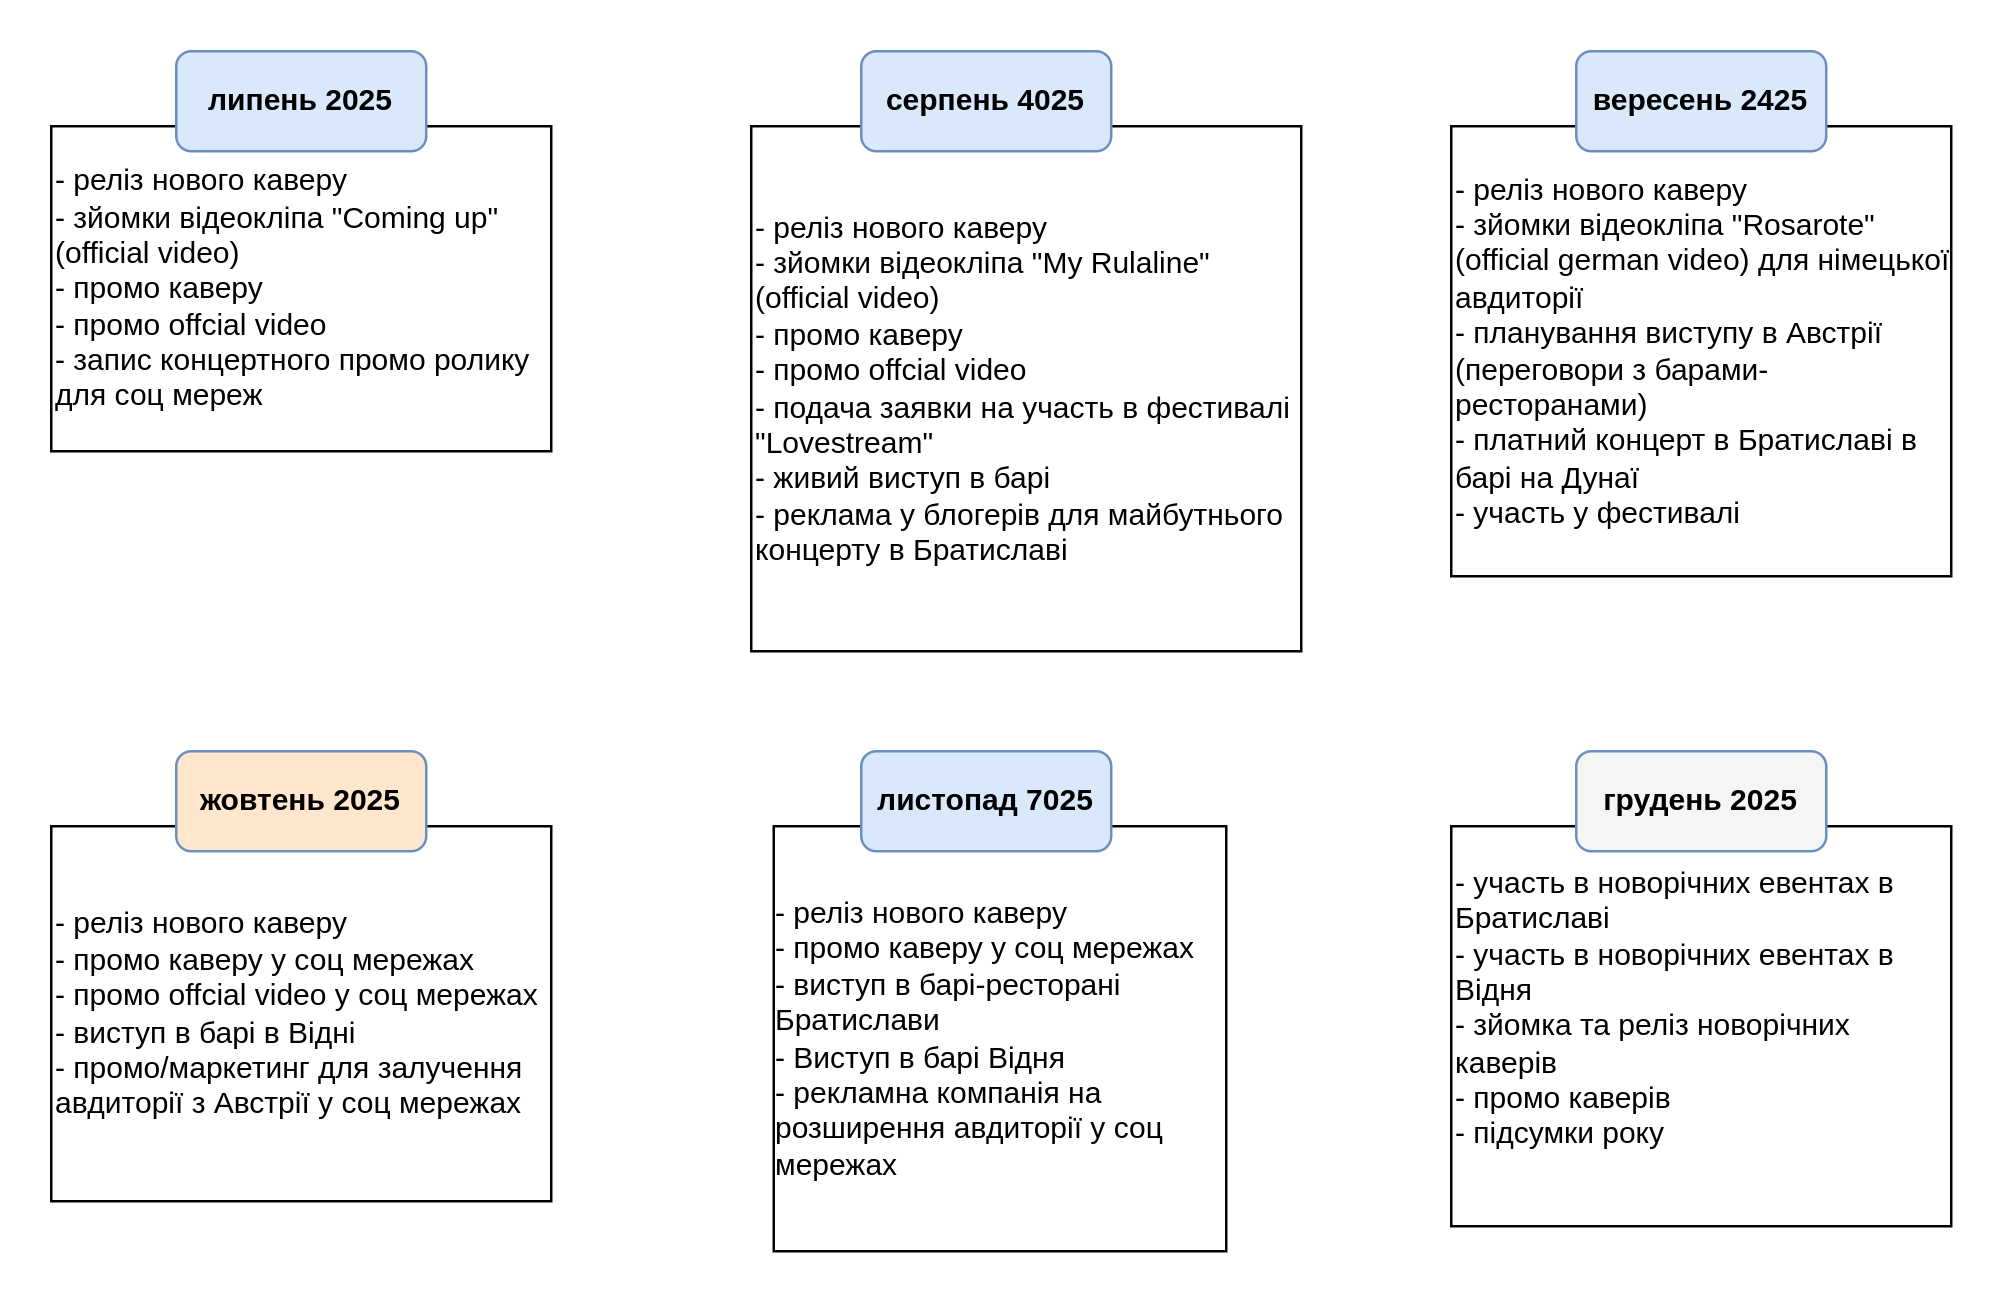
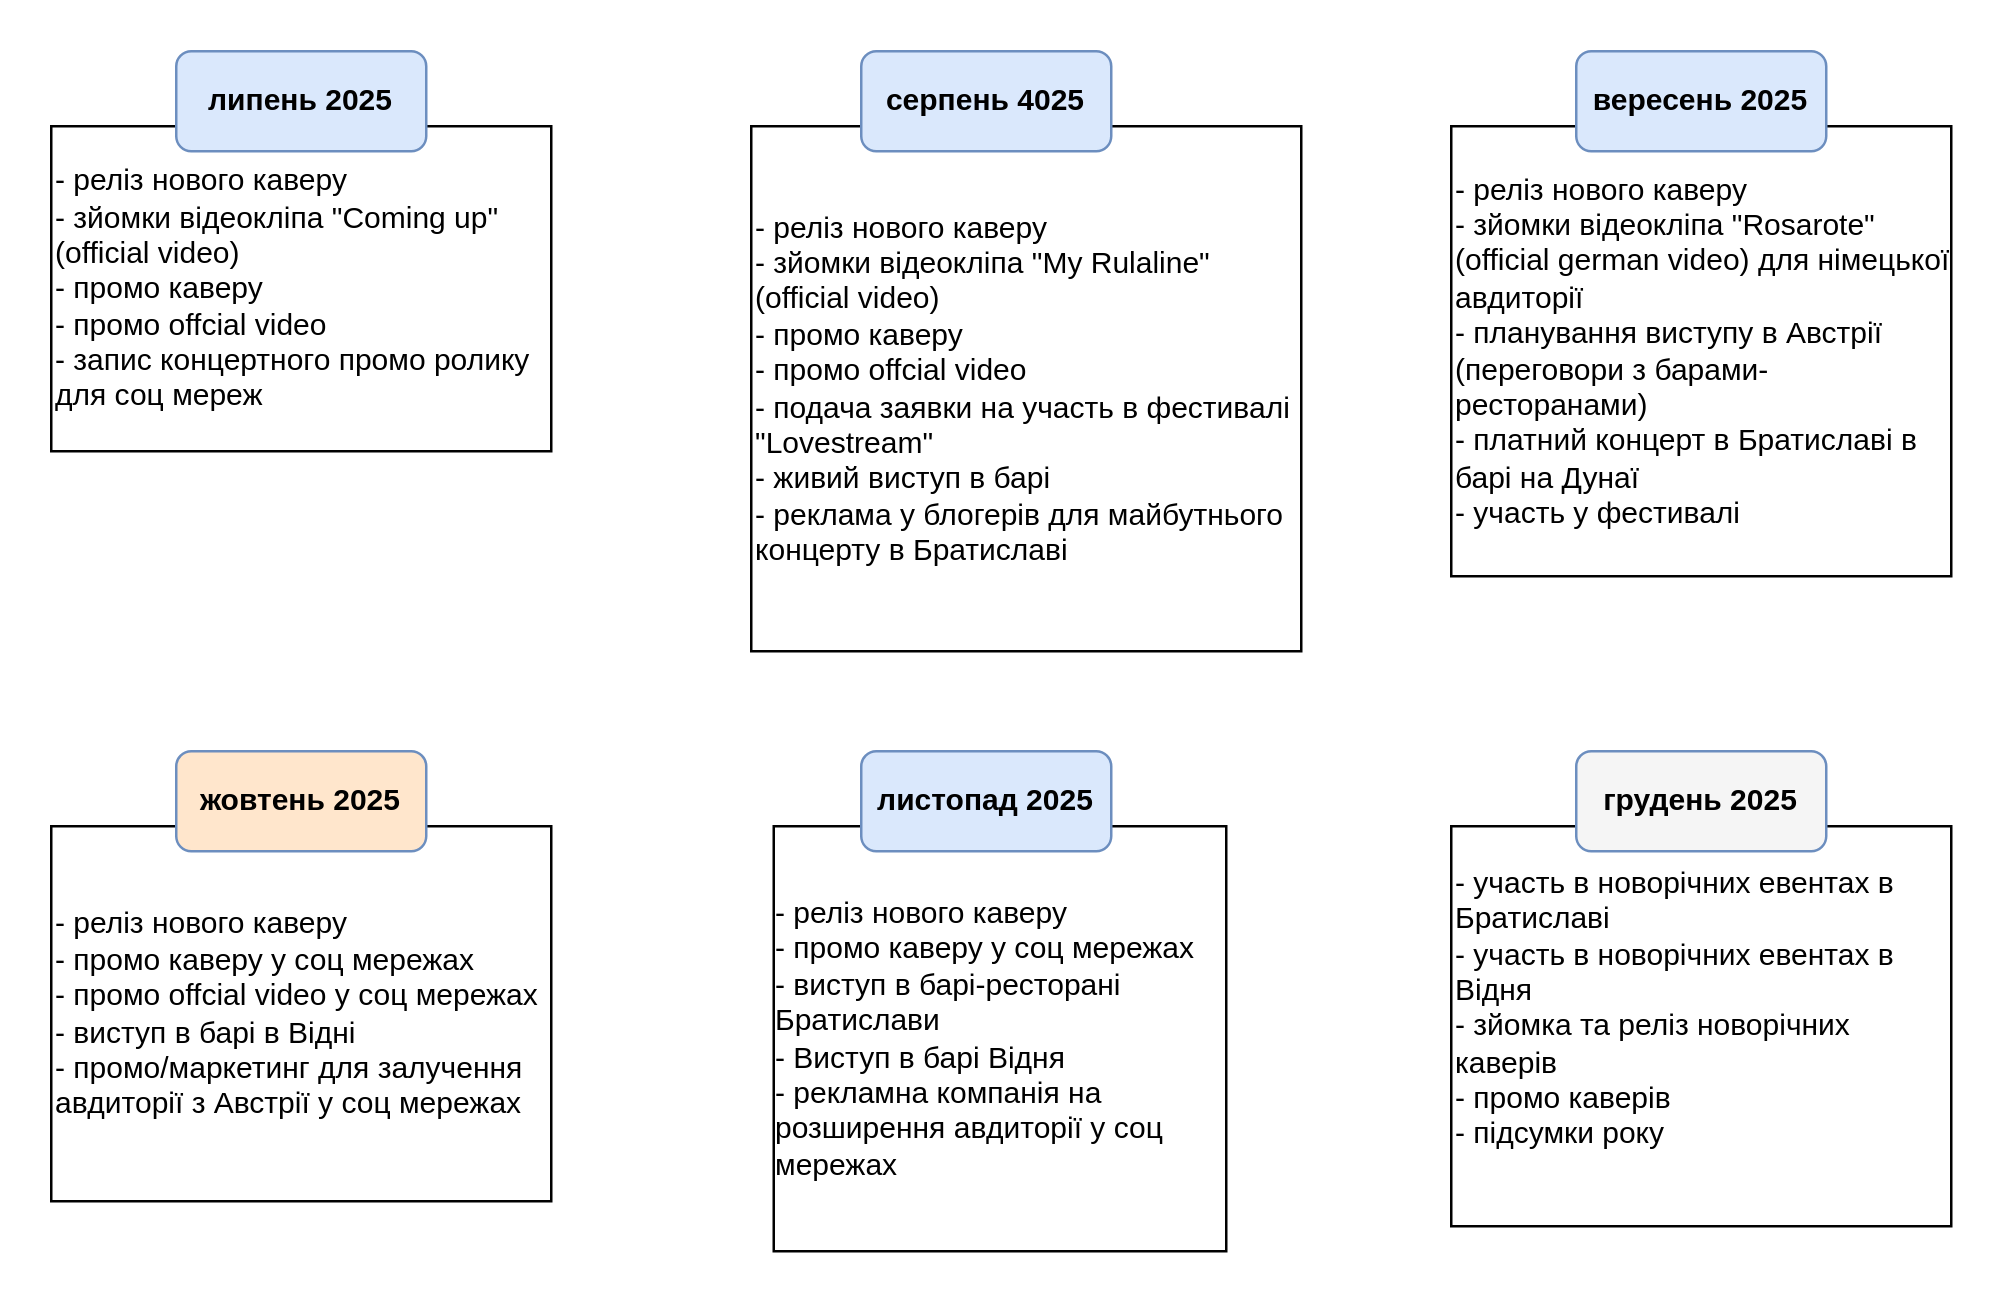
node "вересень 2425": label "вересень 2425" -> "вересень 2025"
node "листопад 7025": label "листопад 7025" -> "листопад 2025"
